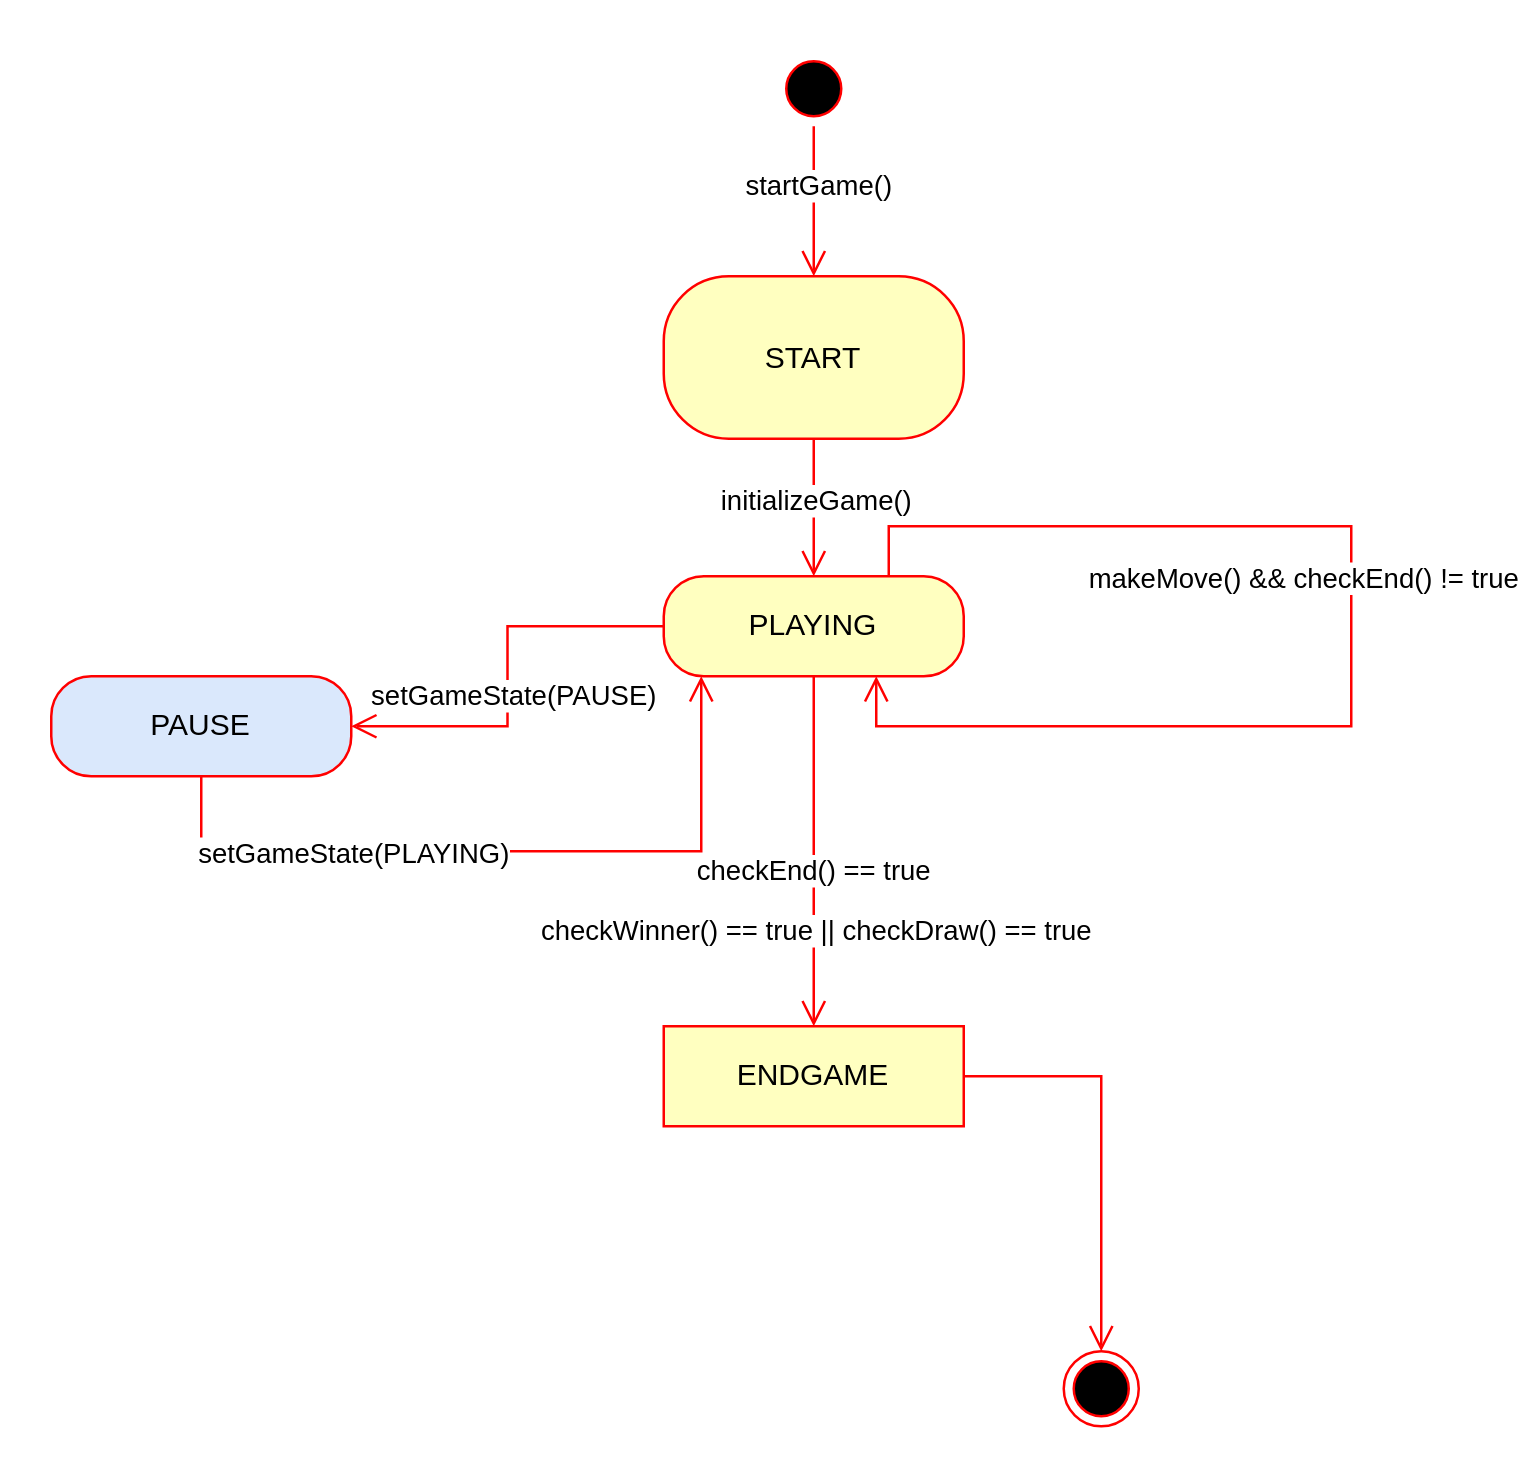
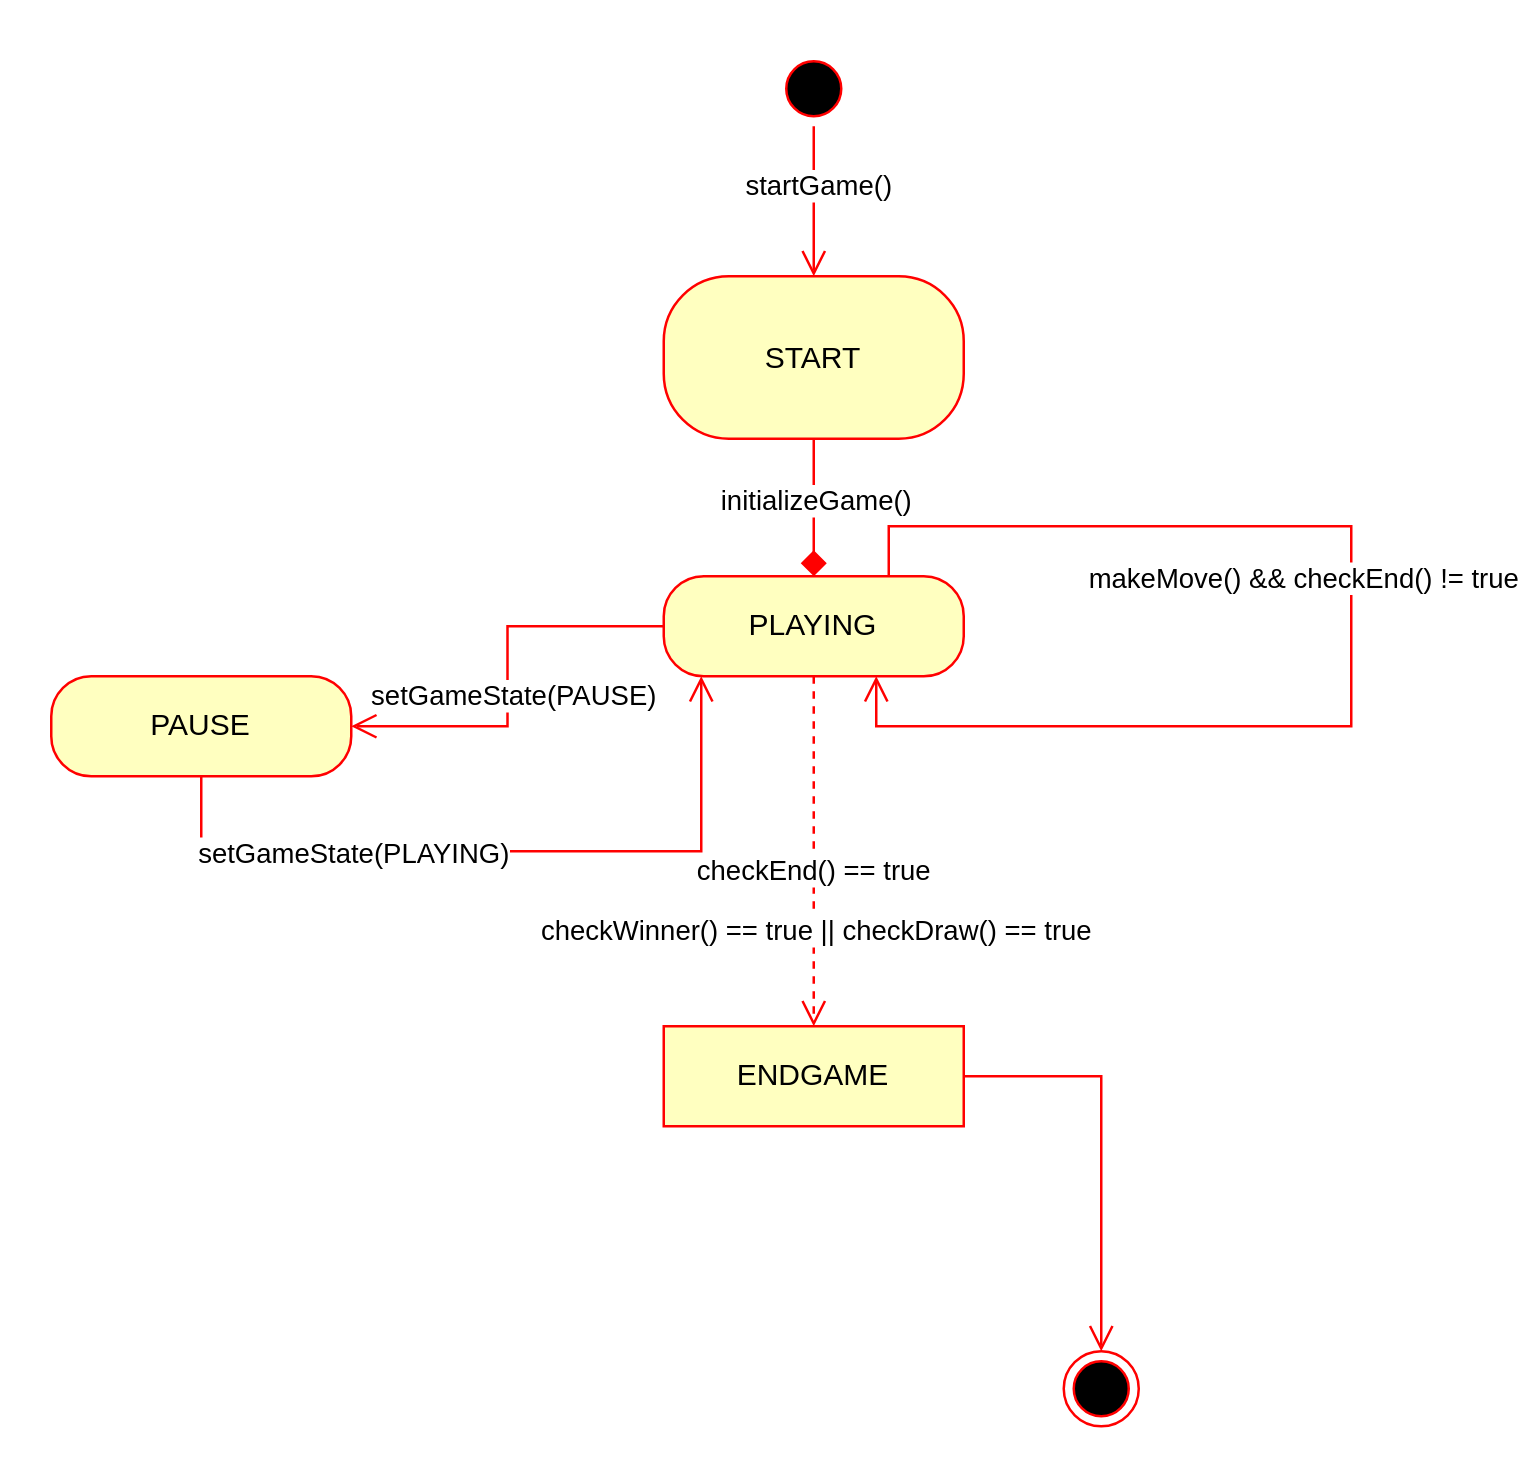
edge "START" -> "PLAYING": arrowhead open -> diamond
node "PAUSE": fillcolor #dae8fc -> #ffffc0
edge "PLAYING" -> "ENDGAME": style solid -> dashed
